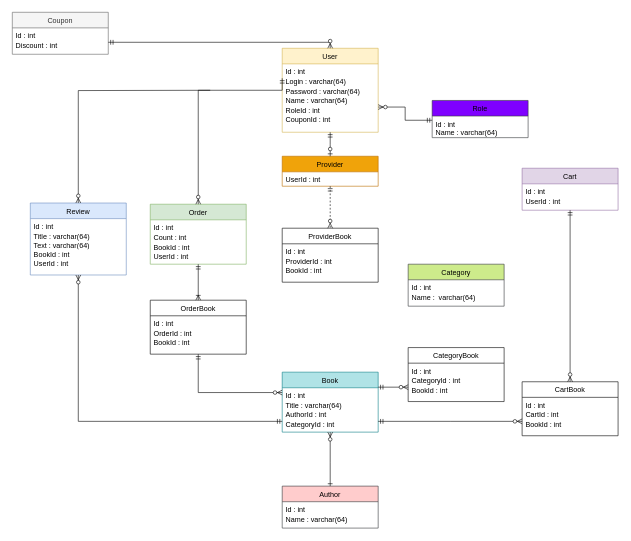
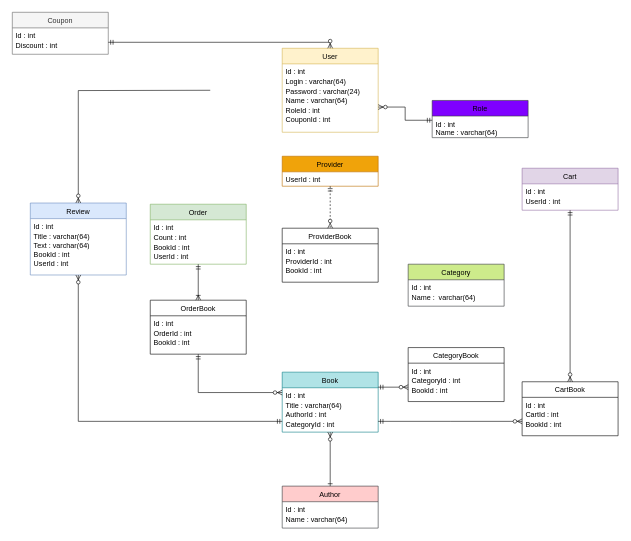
node "Password : varchar(64)": label "Password : varchar(64)" -> "Password : varchar(24)"
edge "User" -- "Provider": removed
edge "Login : varchar(64)" -- "Order": removed
